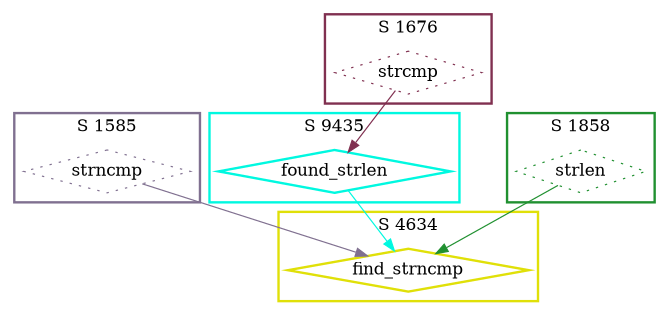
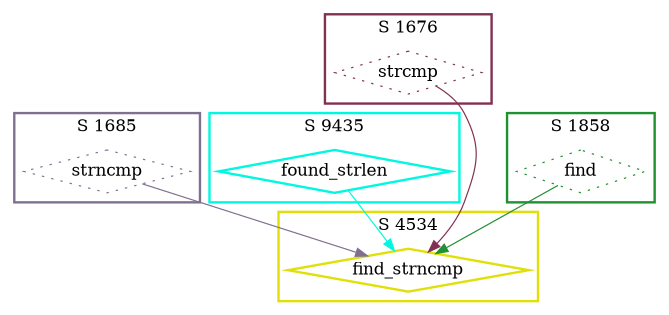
edge "strcmp" -> "found_strlen": now "strcmp" -> "find_strncmp"
cluster "S 1585": label "S 1585" -> "S 1685"
node "strlen": label "strlen" -> "find"
cluster "S 4634": label "S 4634" -> "S 4534"
